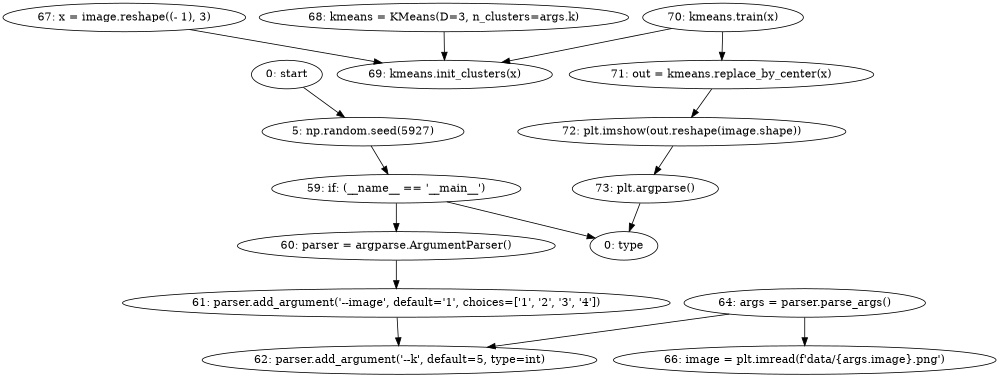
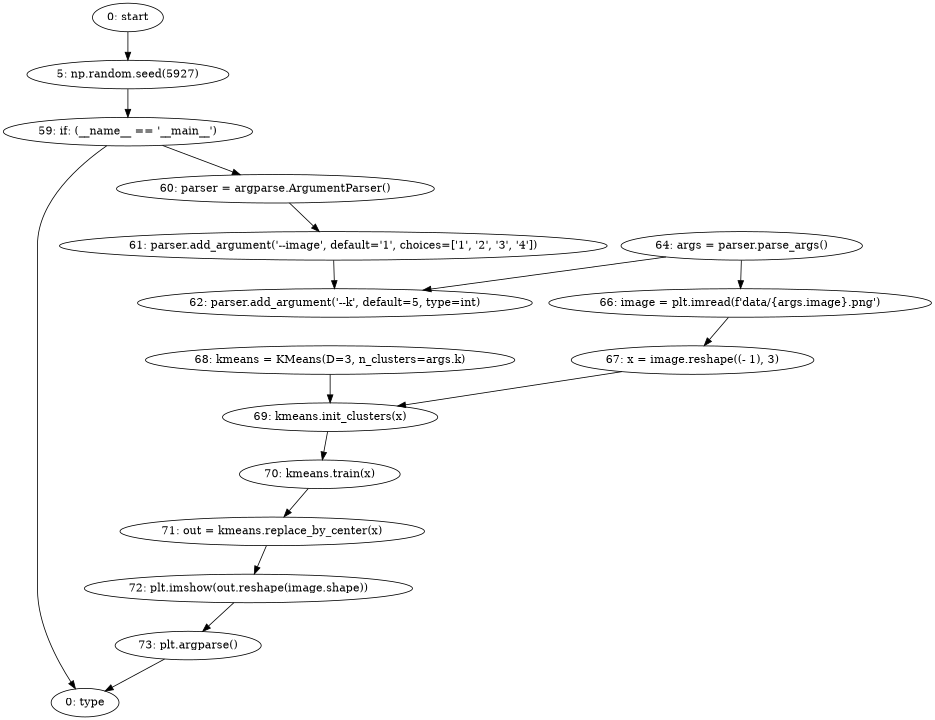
edge "70: kmeans.train(x)" -> "69: kmeans.init_clusters(x)": reversed
edge "66: image = plt.imread(f'data/{args.image}.png')" -> "67: x = image.reshape((- 1), 3)": added
